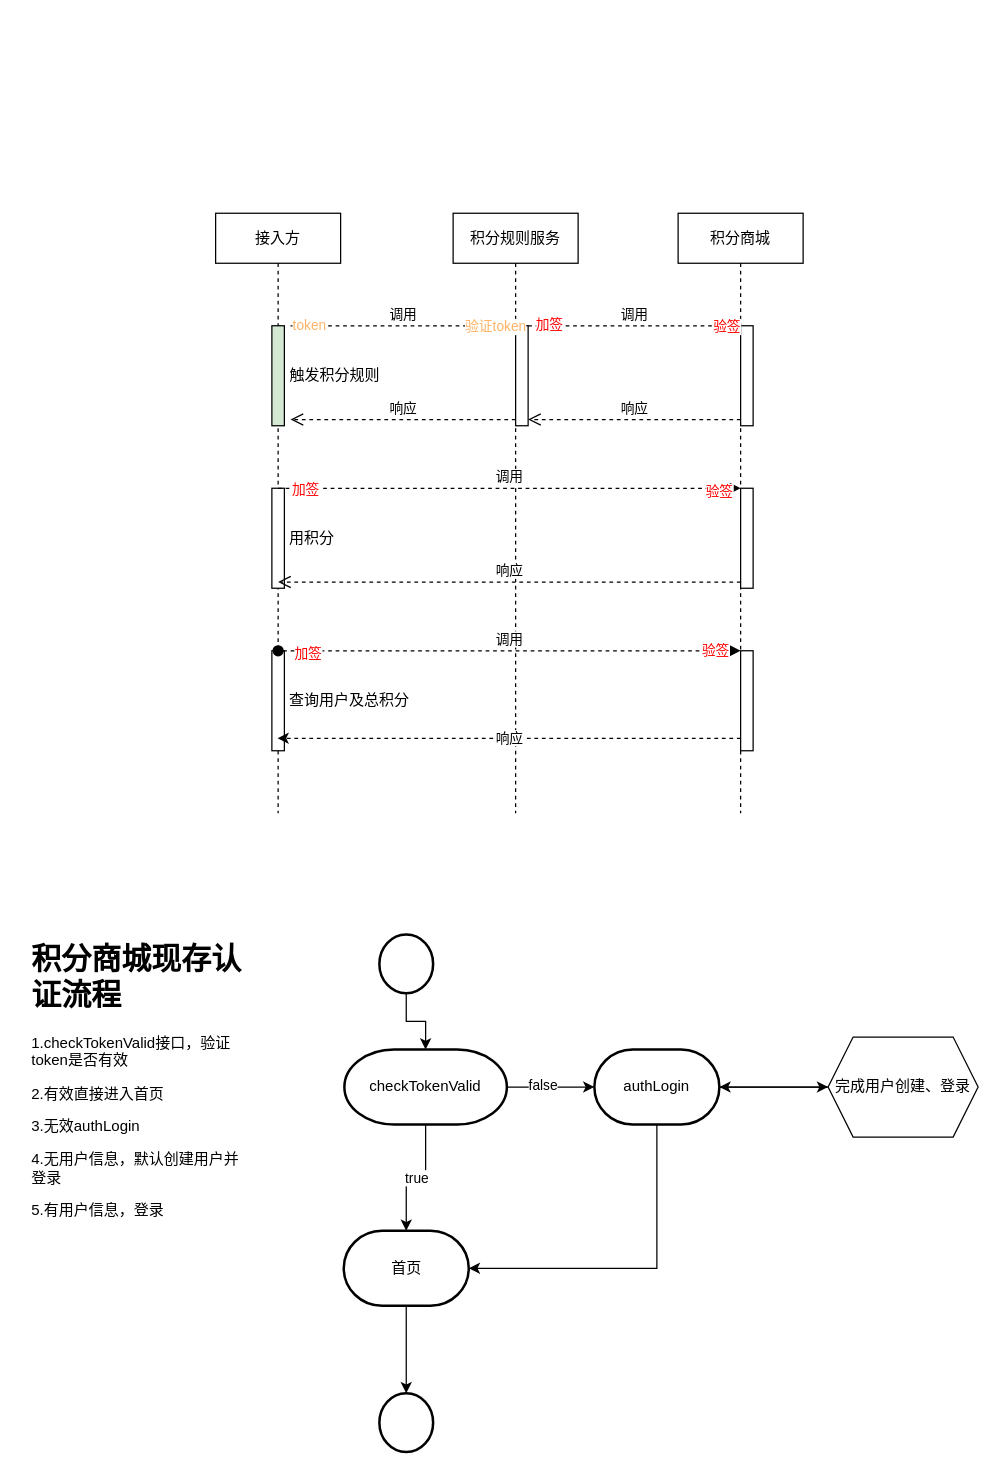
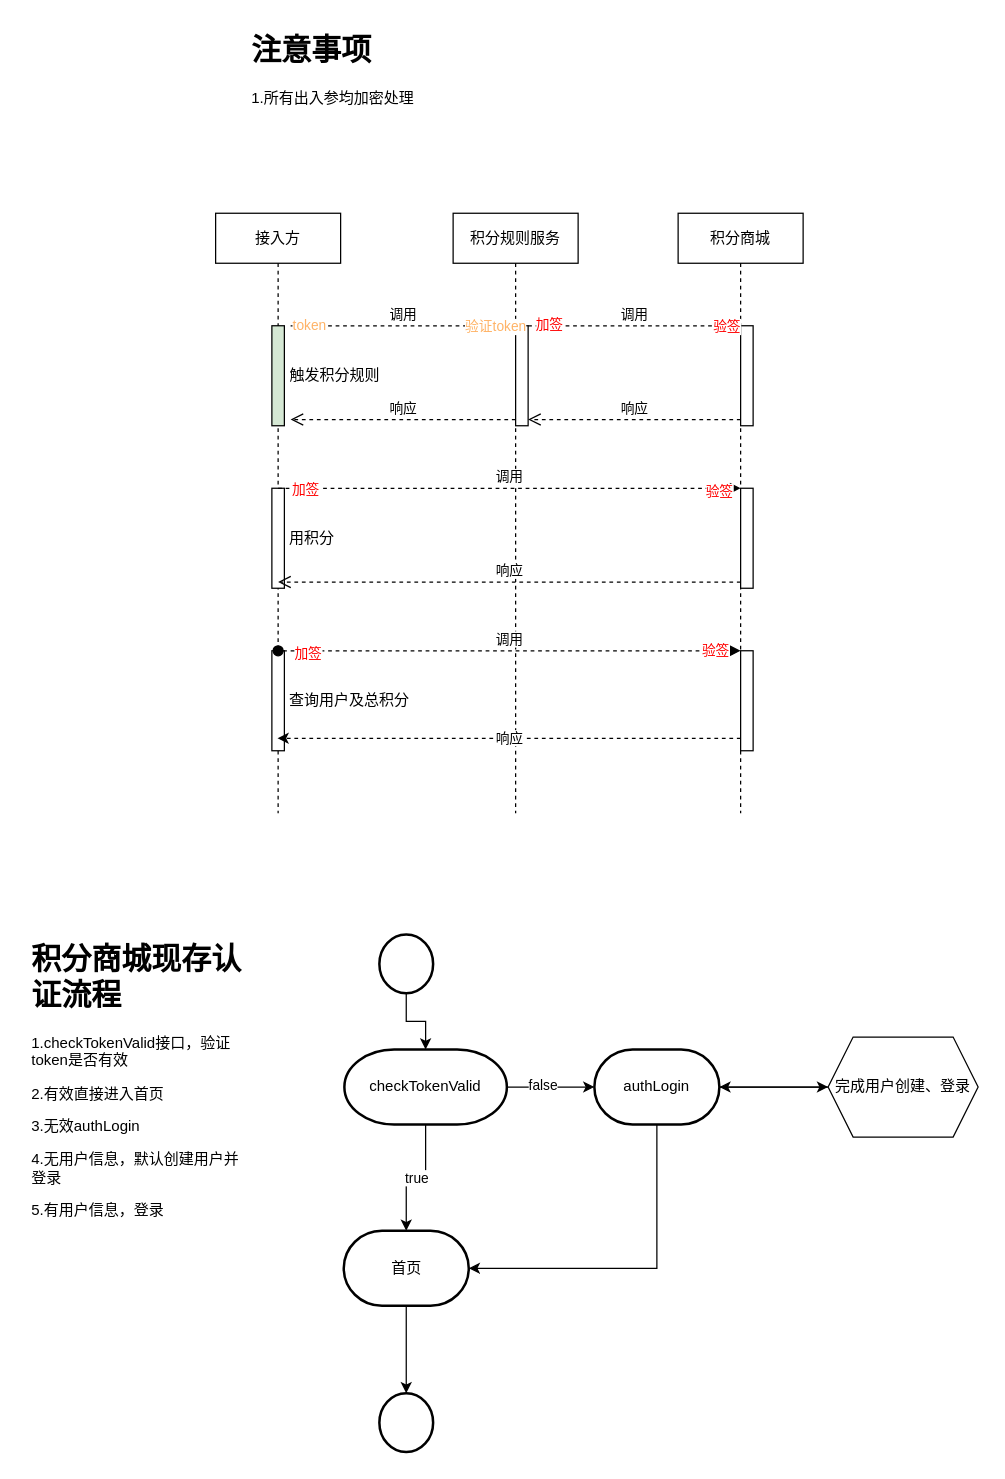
node "注意事项1.所有出入参均加密处理": added
